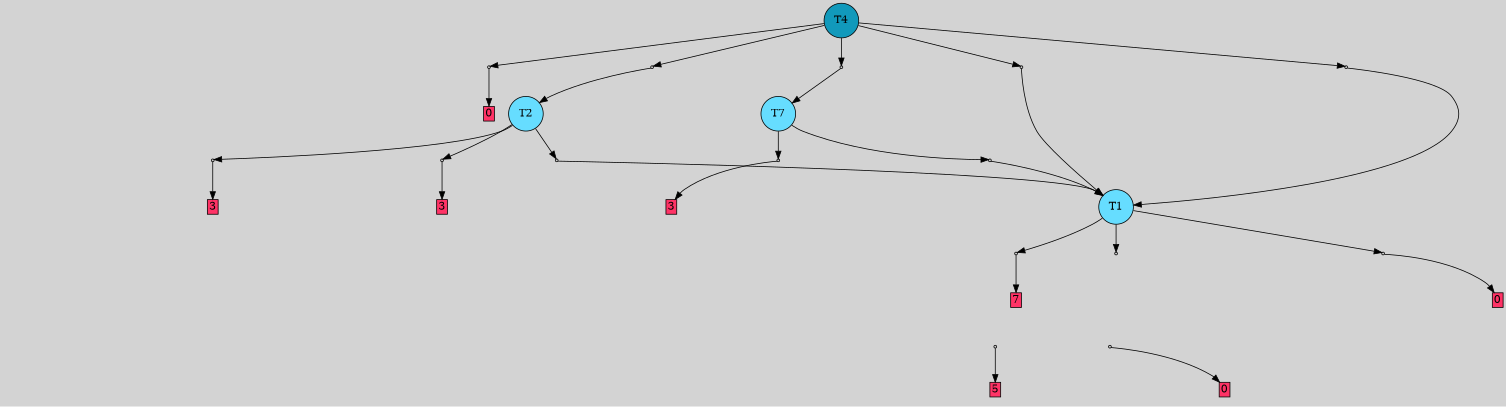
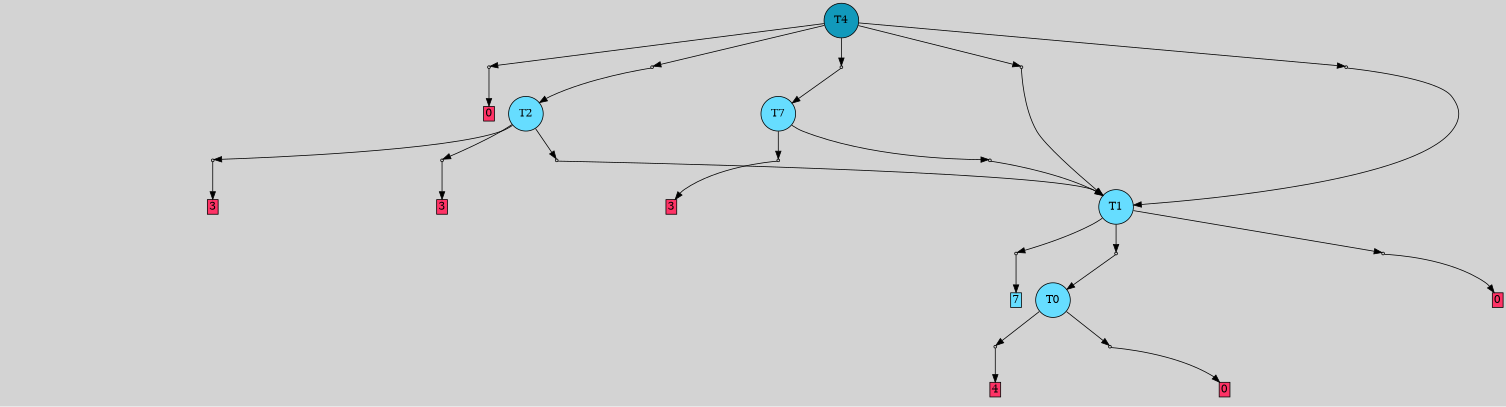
node "7": fillcolor #ff3366 -> #66ddff
node "T0": added
node "5": label "5" -> "4"
